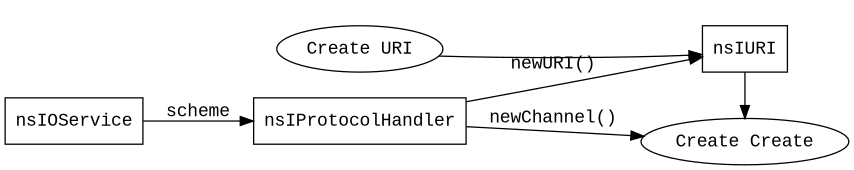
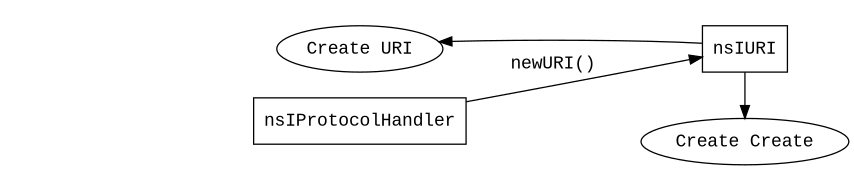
edge "Create URI" -> "nsIURI": reversed
node "nsIOService": removed
edge "nsIProtocolHandler" -> "Create Create": removed, label "newChannel()"
